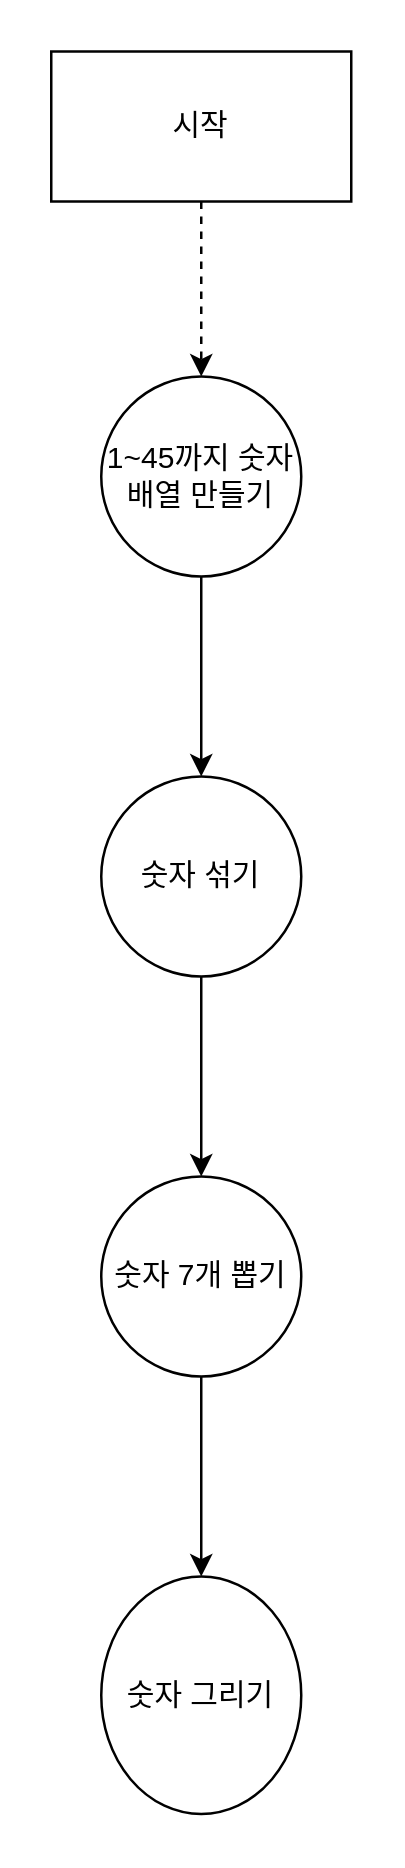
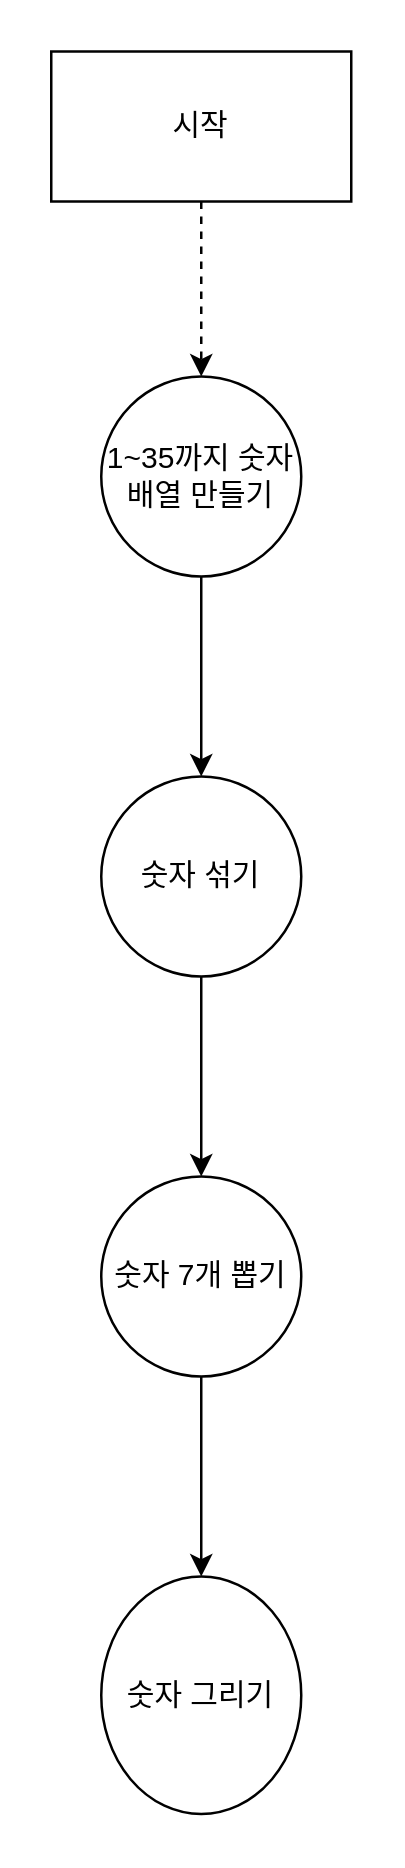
node "1~45까지 숫자 배열 만들기": label "1~45까지 숫자 배열 만들기" -> "1~35까지 숫자 배열 만들기"
